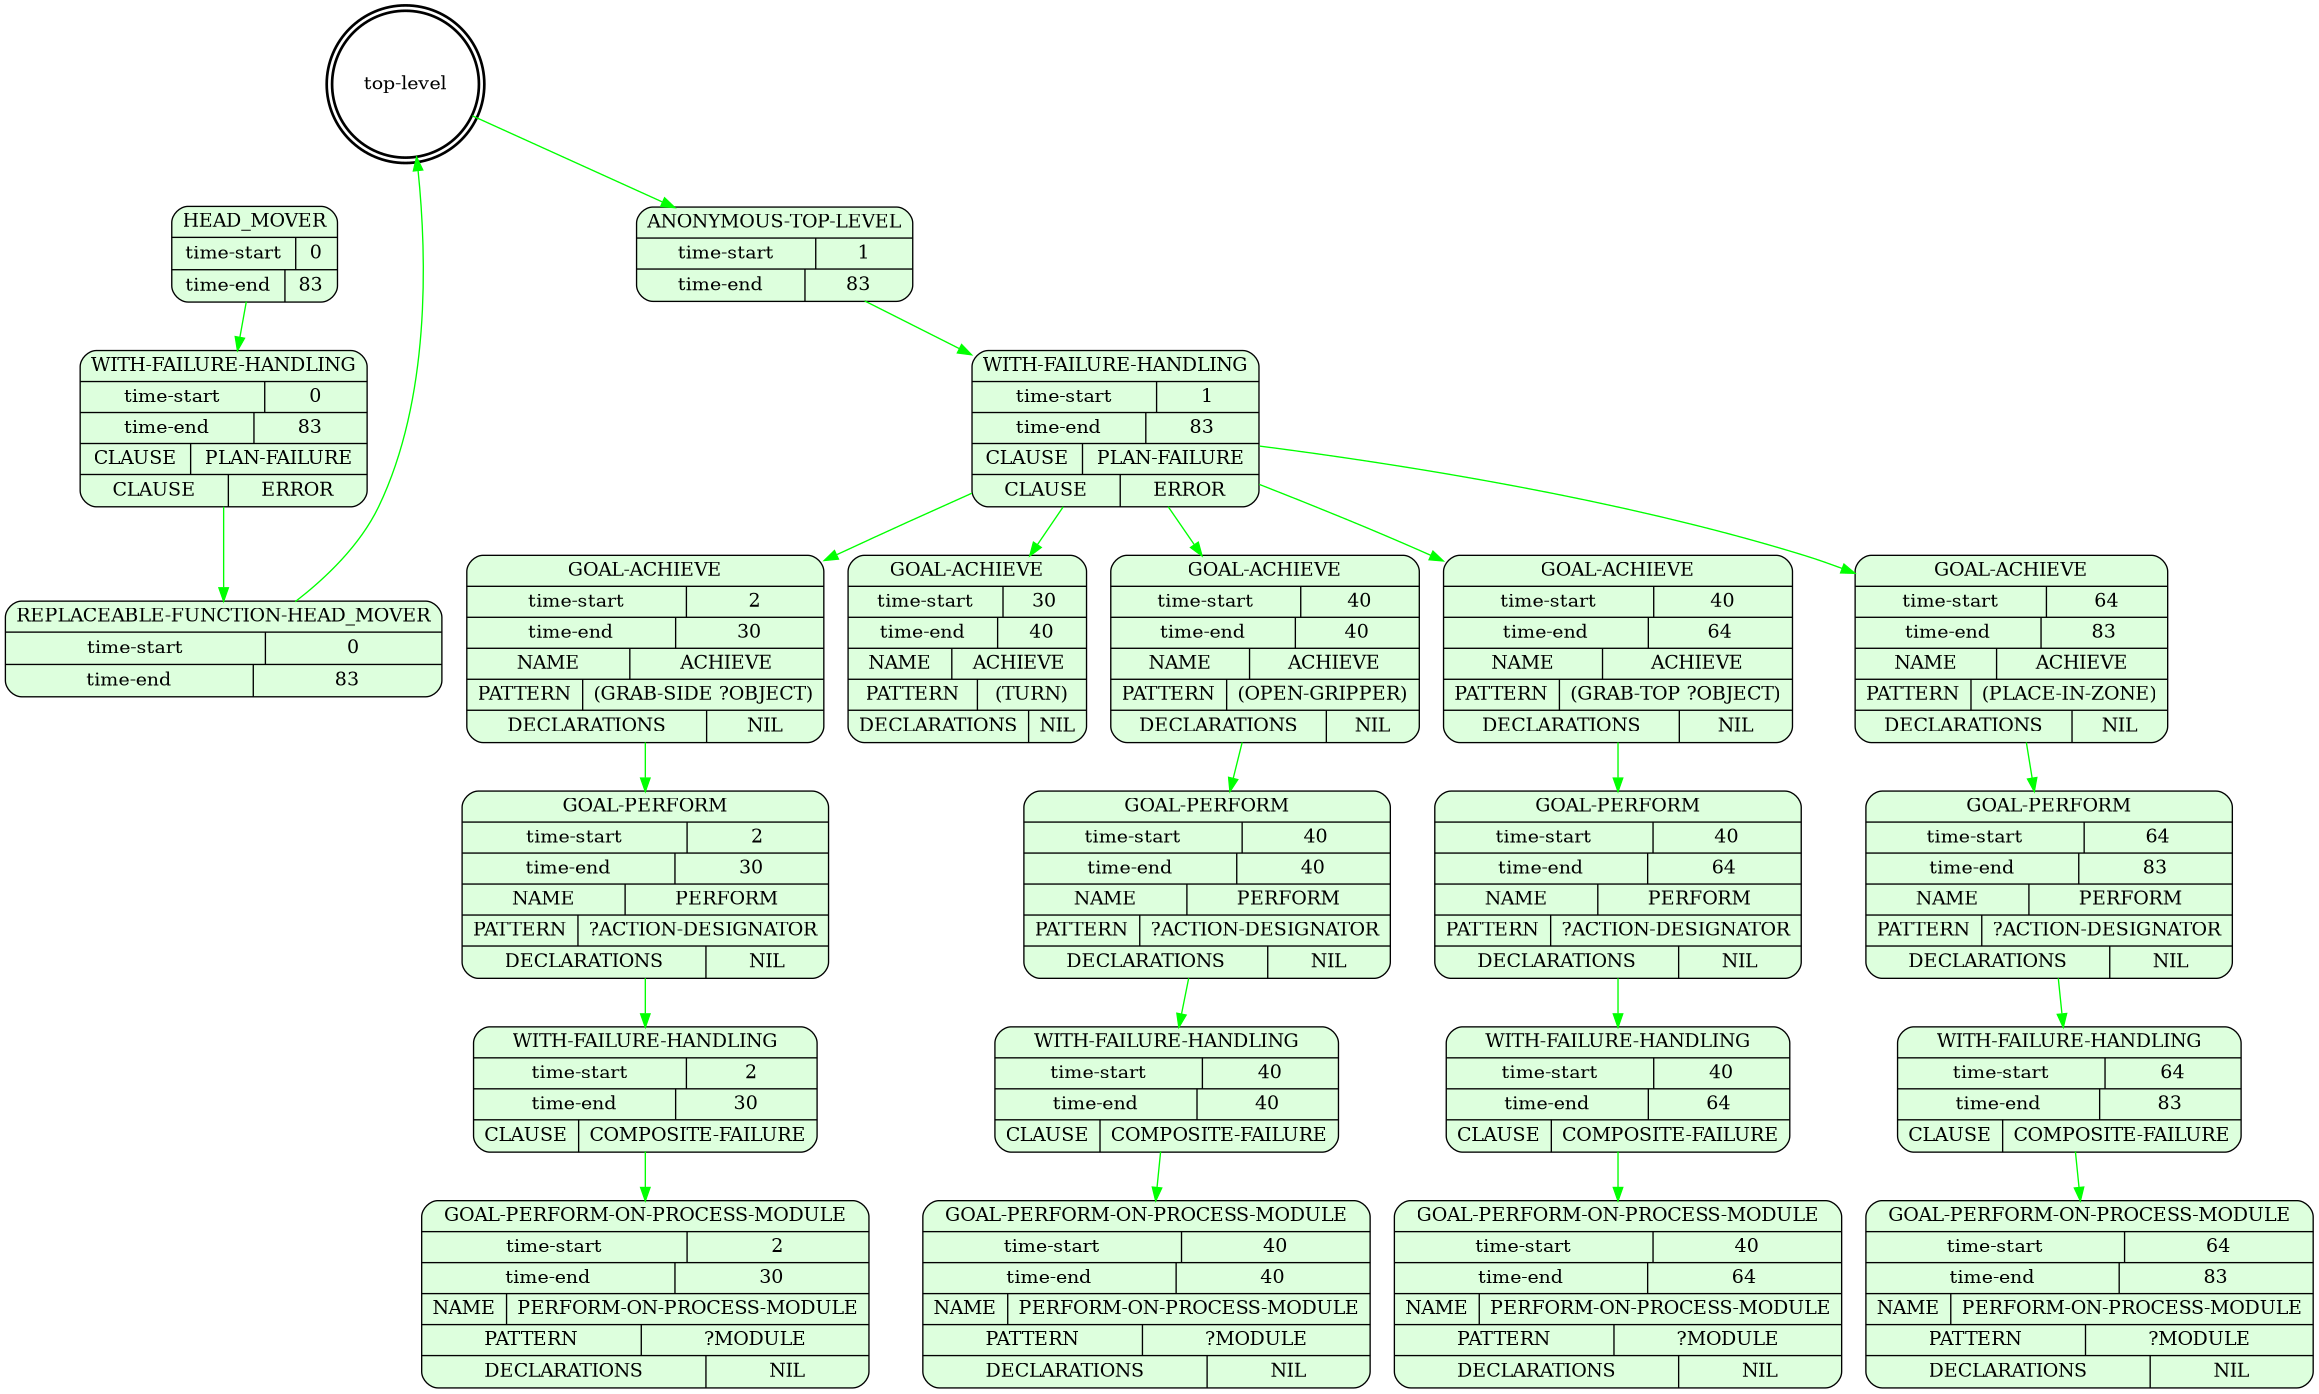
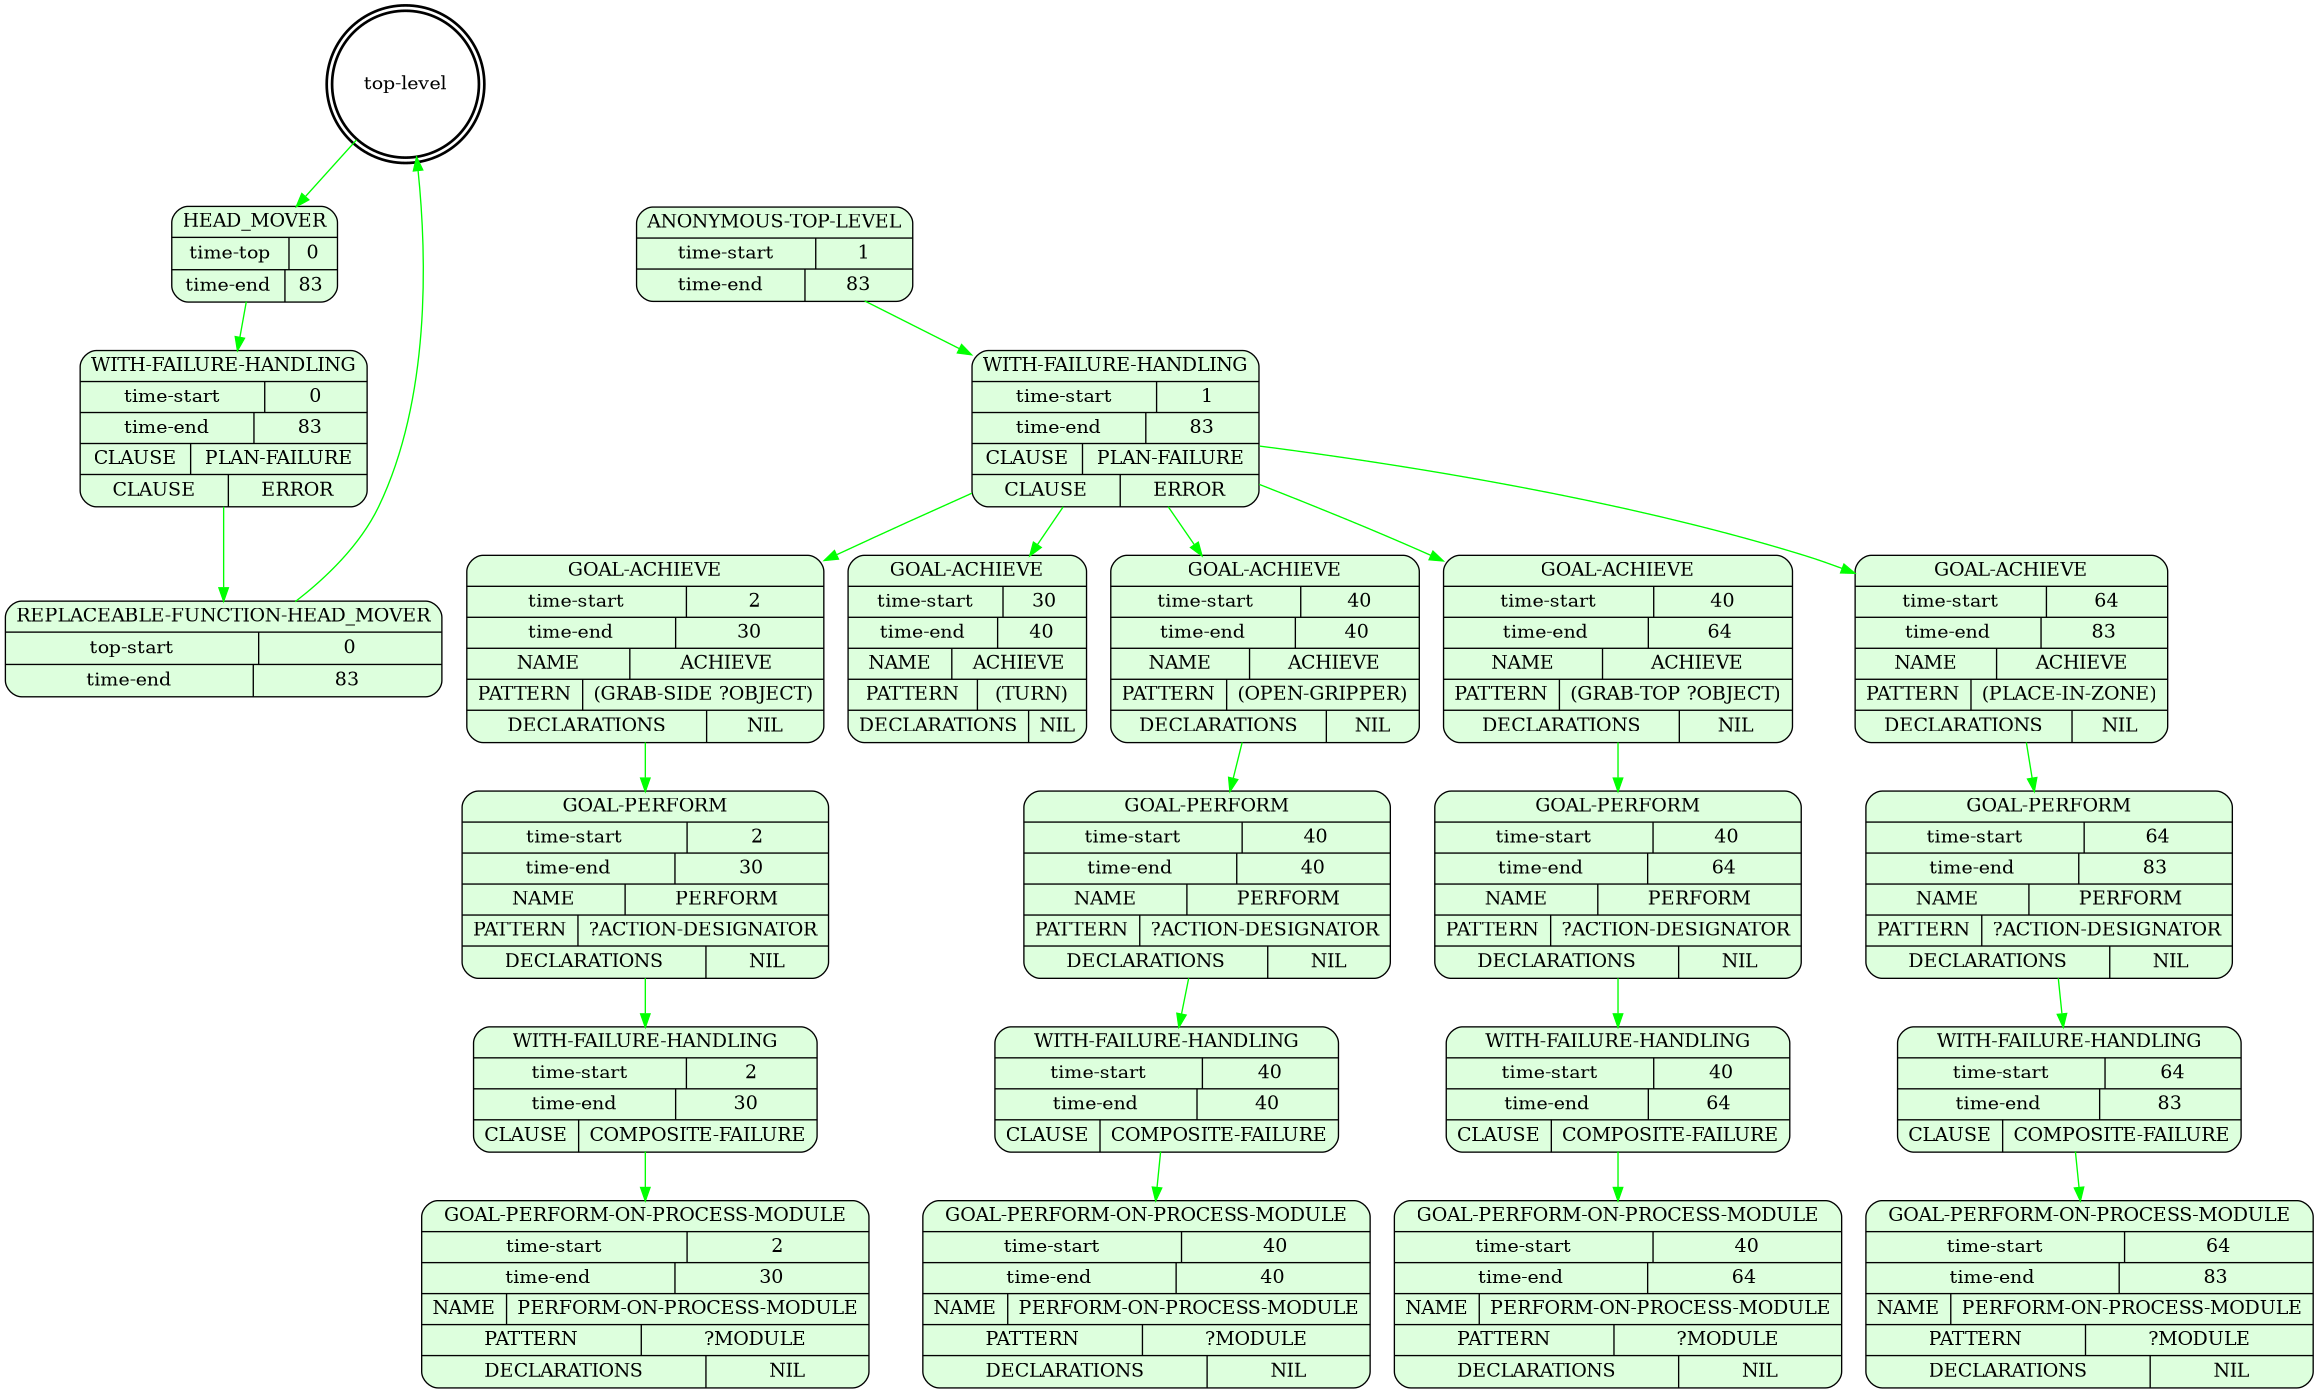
edge "top-level" -> "ANONYMOUS-TOP-LEVEL": now "top-level" -> "HEAD_MOVER"
node "HEAD_MOVER": text "time-start" -> "time-top"
node "REPLACEABLE-FUNCTION-HEAD_MOVER": text "time-start" -> "top-start"
